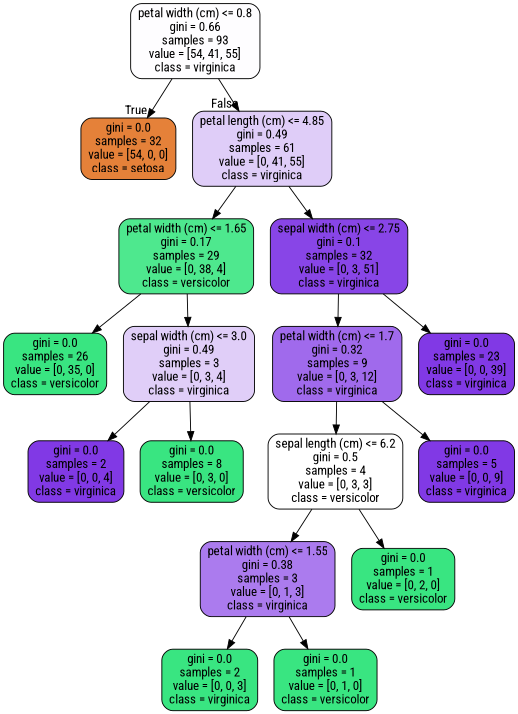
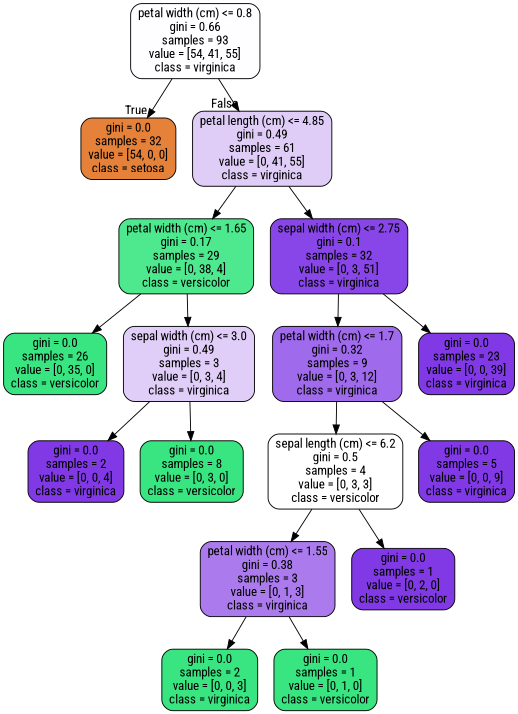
node "gini = 0.0 samples = 1 value = [0, 2, 0] class = versicolor": fillcolor #39e581 -> #8139e5
